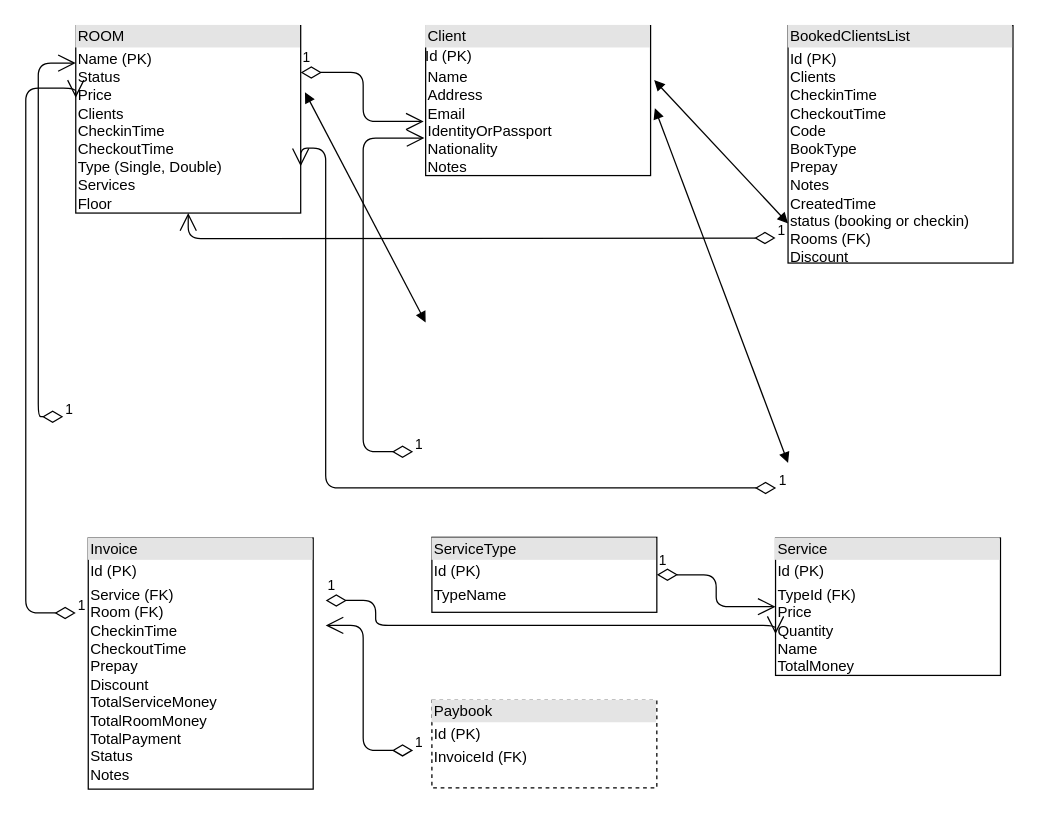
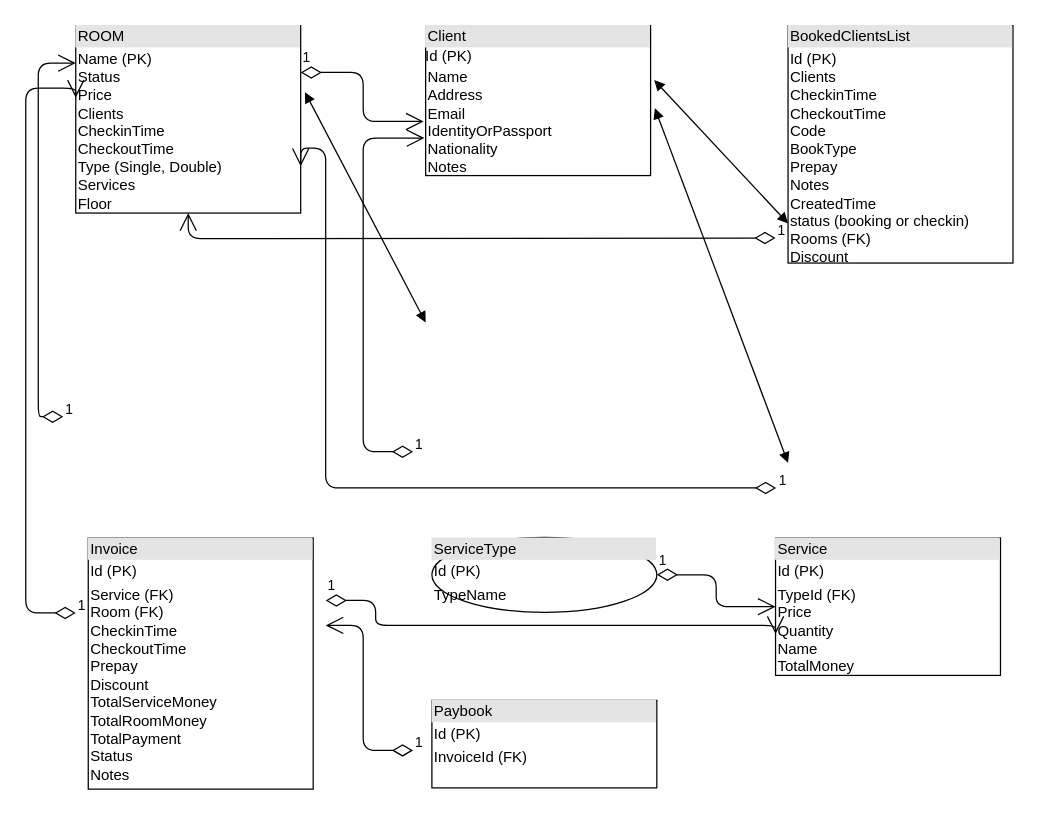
node "ServiceType Id (PK) TypeName": shape rectangle -> ellipse
node "Paybook Id (PK) InvoiceId (FK)": style dashed -> solid
